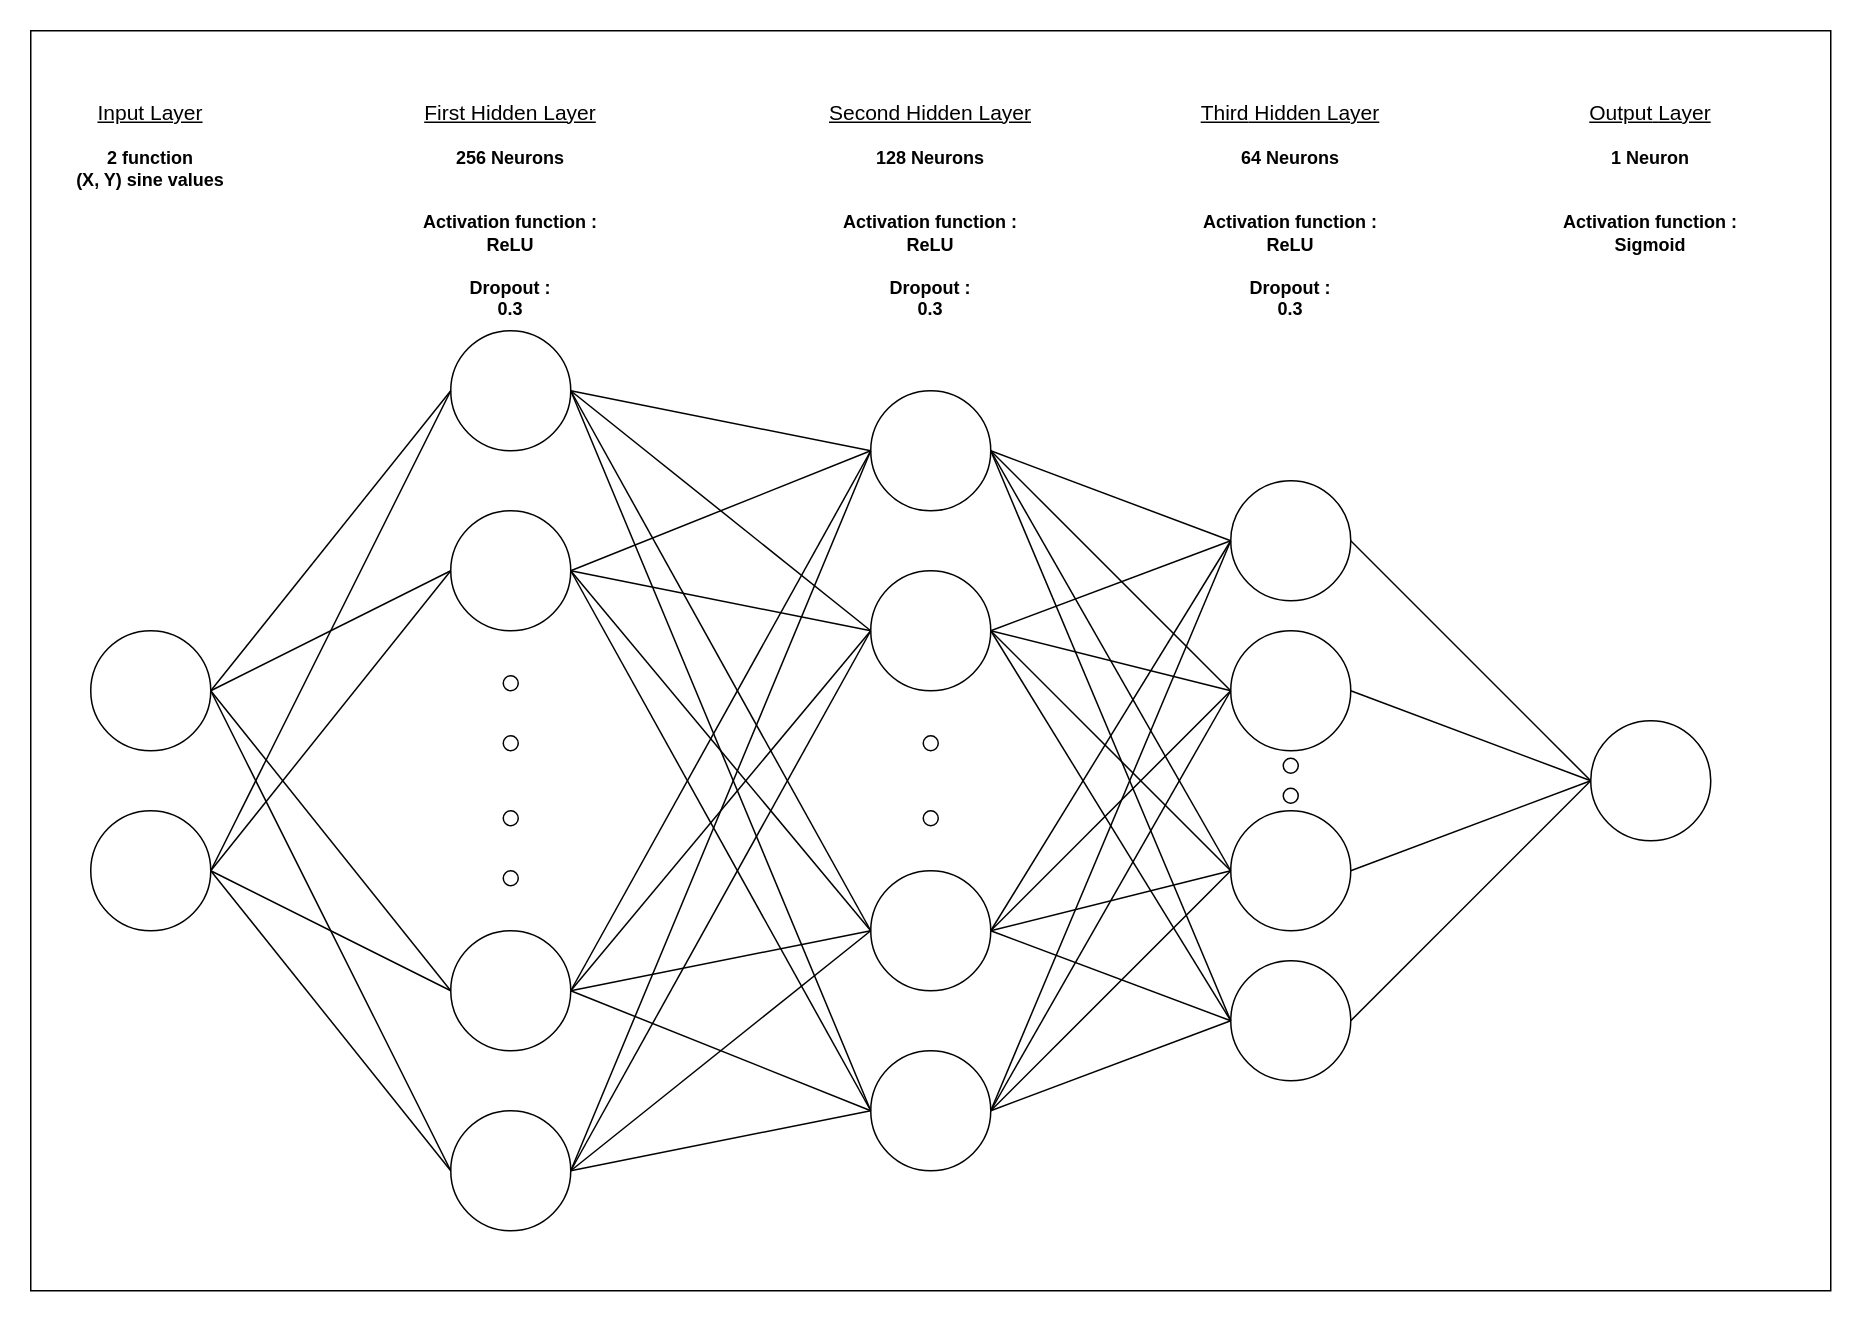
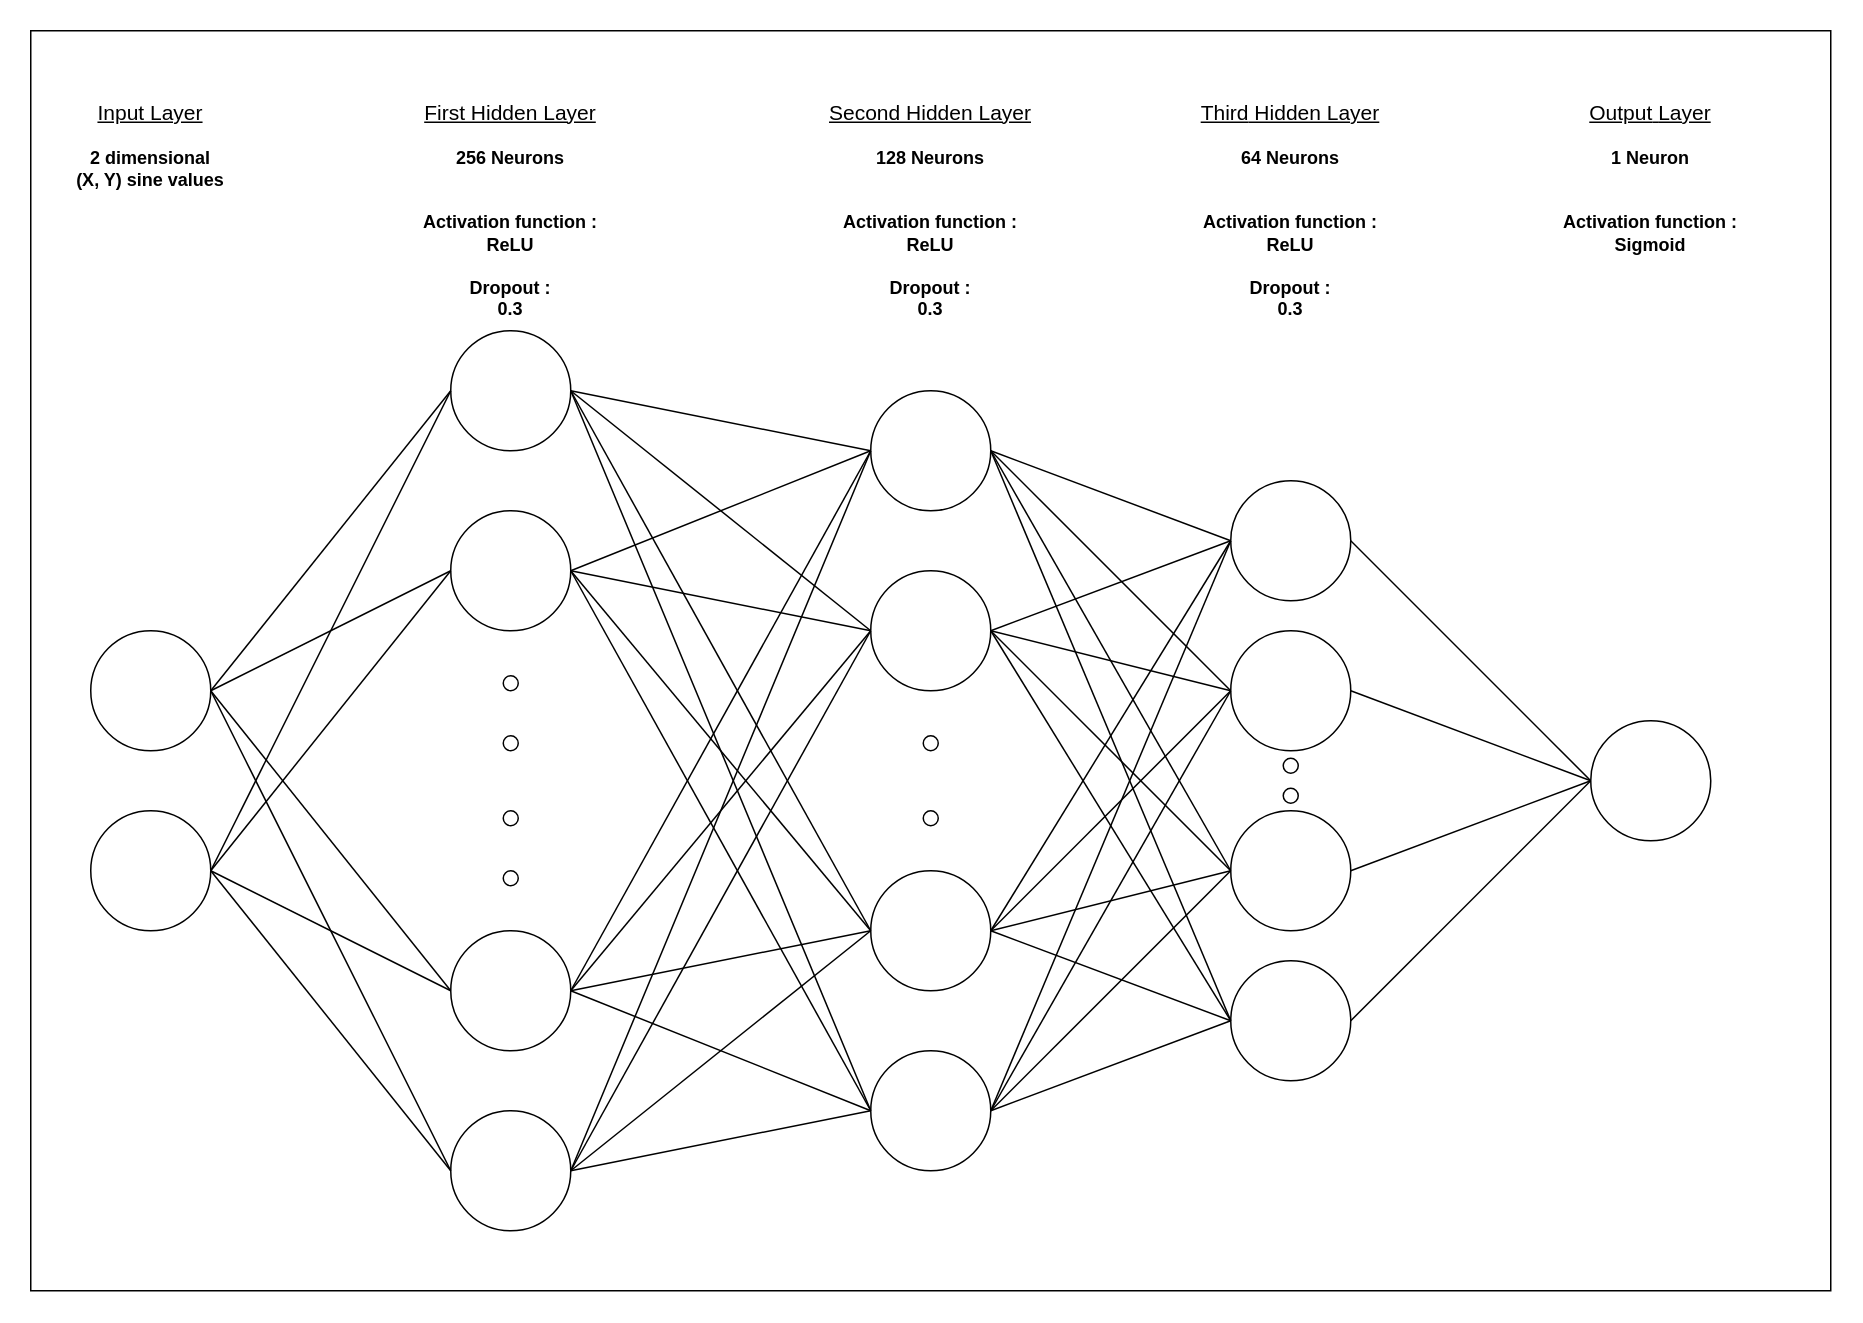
node "Input Layer 2 function (X, Y) sine values": label "Input Layer 2 function (X, Y) sine values" -> "Input Layer 2 dimensional (X, Y) sine values"
